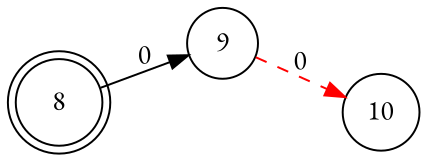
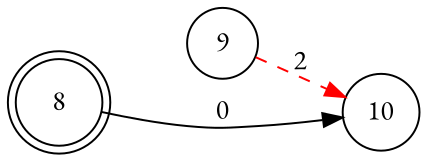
edge "9" -> "10": label "0" -> "2"
edge "8" -> "9": now "8" -> "10"
